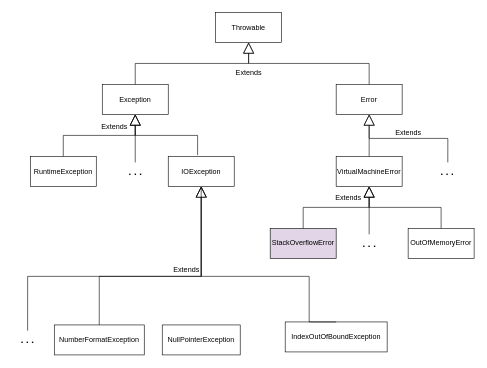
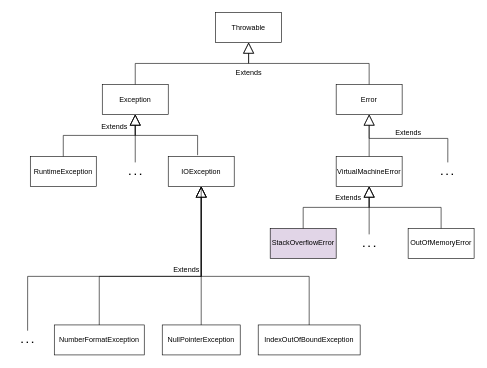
edge "NullPointerException" -> "IOException": added
node "IndexOutOfBoundException": moved (336, 337) -> (309, 340)
